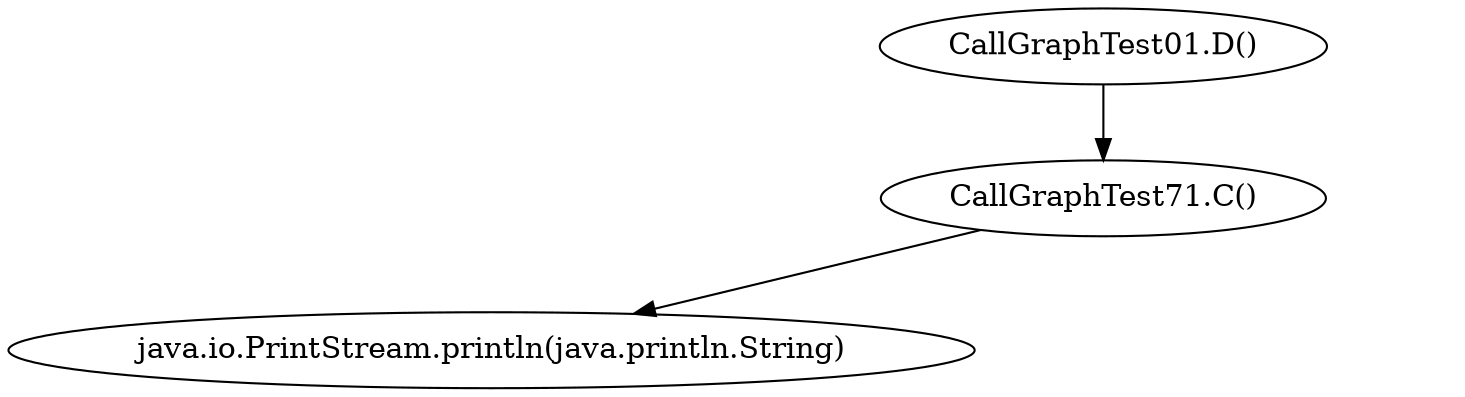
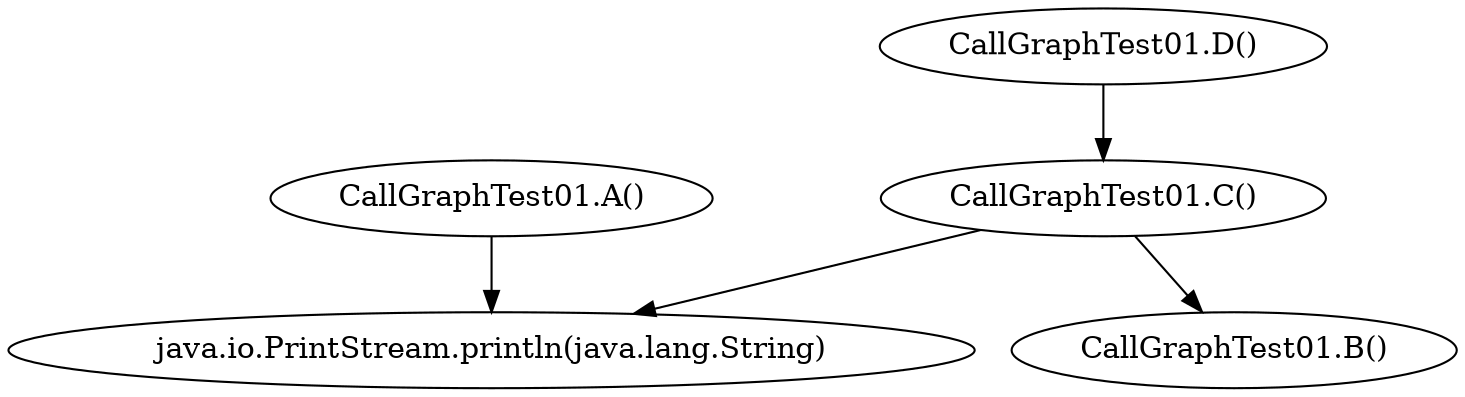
node "CallGraphTest01.A()": added
node "CallGraphTest71.C()": label "CallGraphTest71.C()" -> "CallGraphTest01.C()"
node "java.io.PrintStream.println(java.println.String)": label "java.io.PrintStream.println(java.println.String)" -> "java.io.PrintStream.println(java.lang.String)"
node "CallGraphTest01.B()": added
